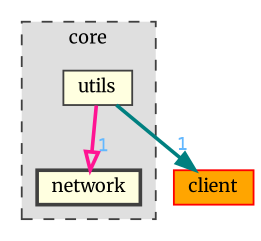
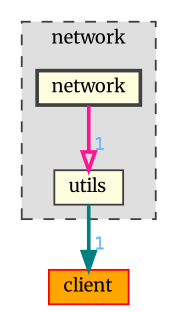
cluster "core": label "core" -> "network"
edge "utils" -> "network": reversed
